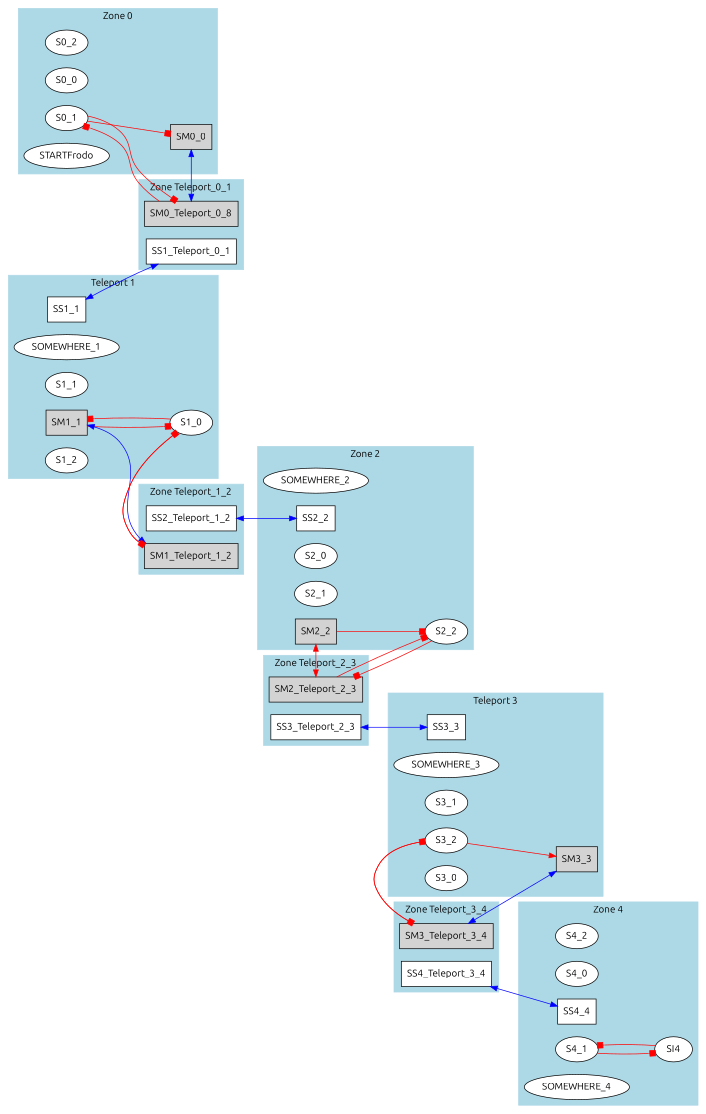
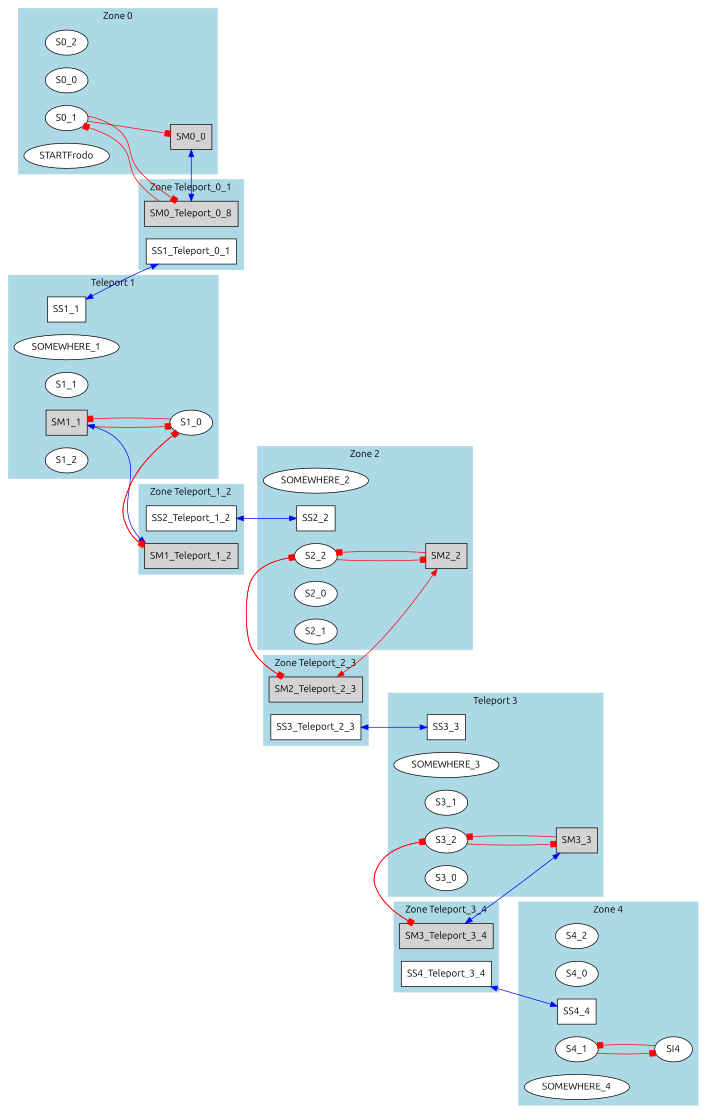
edge "S2_2" -> "SM2_2": added
edge "SM3_3" -> "S3_2": added
edge "S3_2" -> "SM3_3": arrowhead normal -> box
